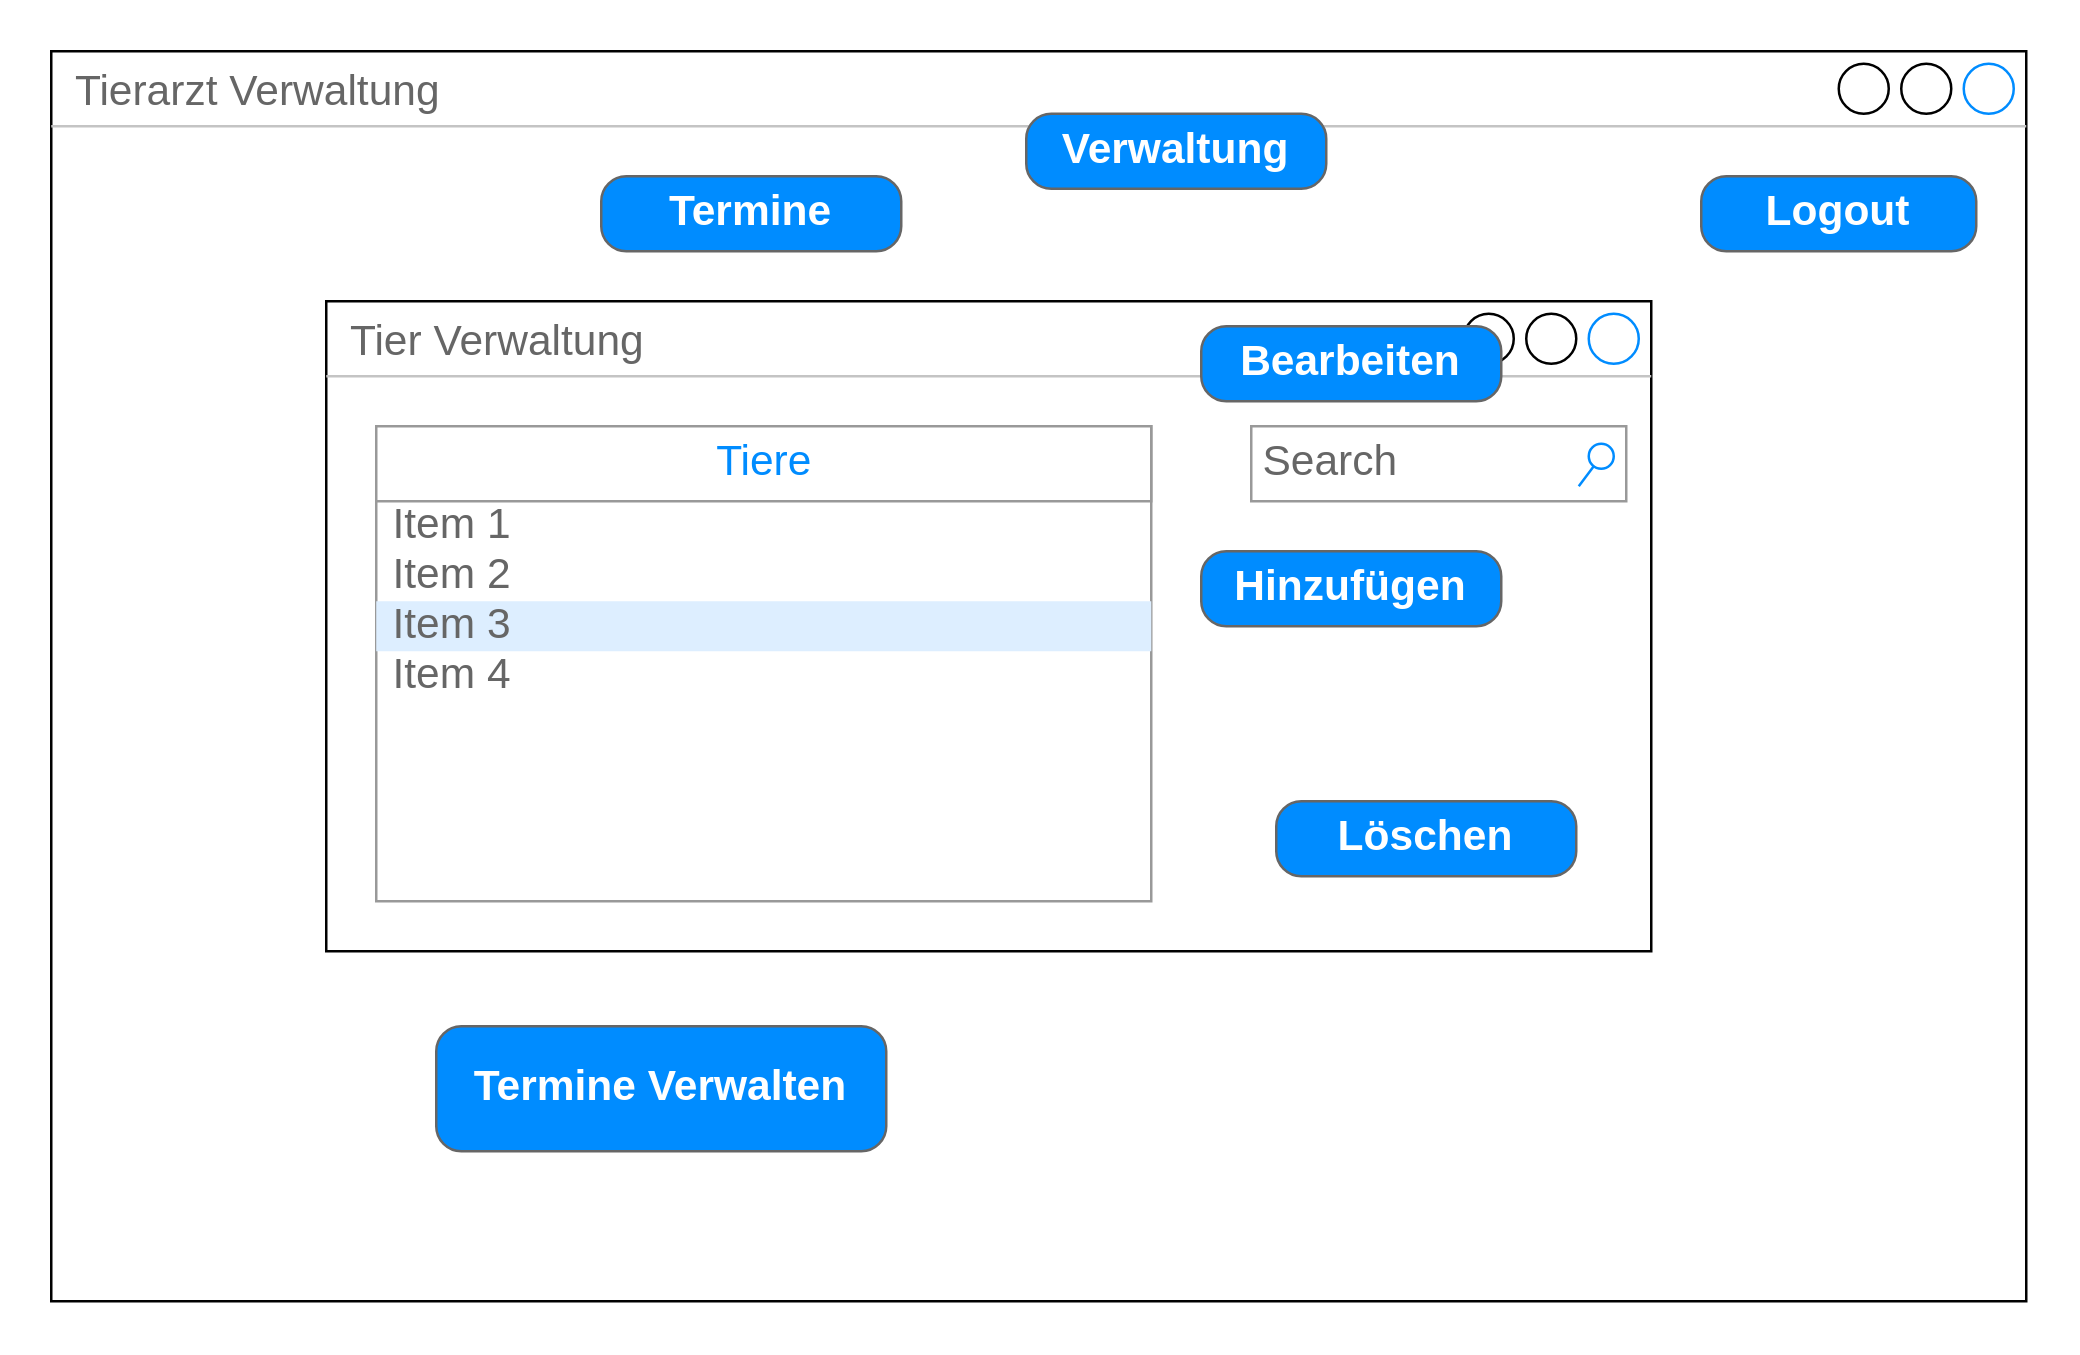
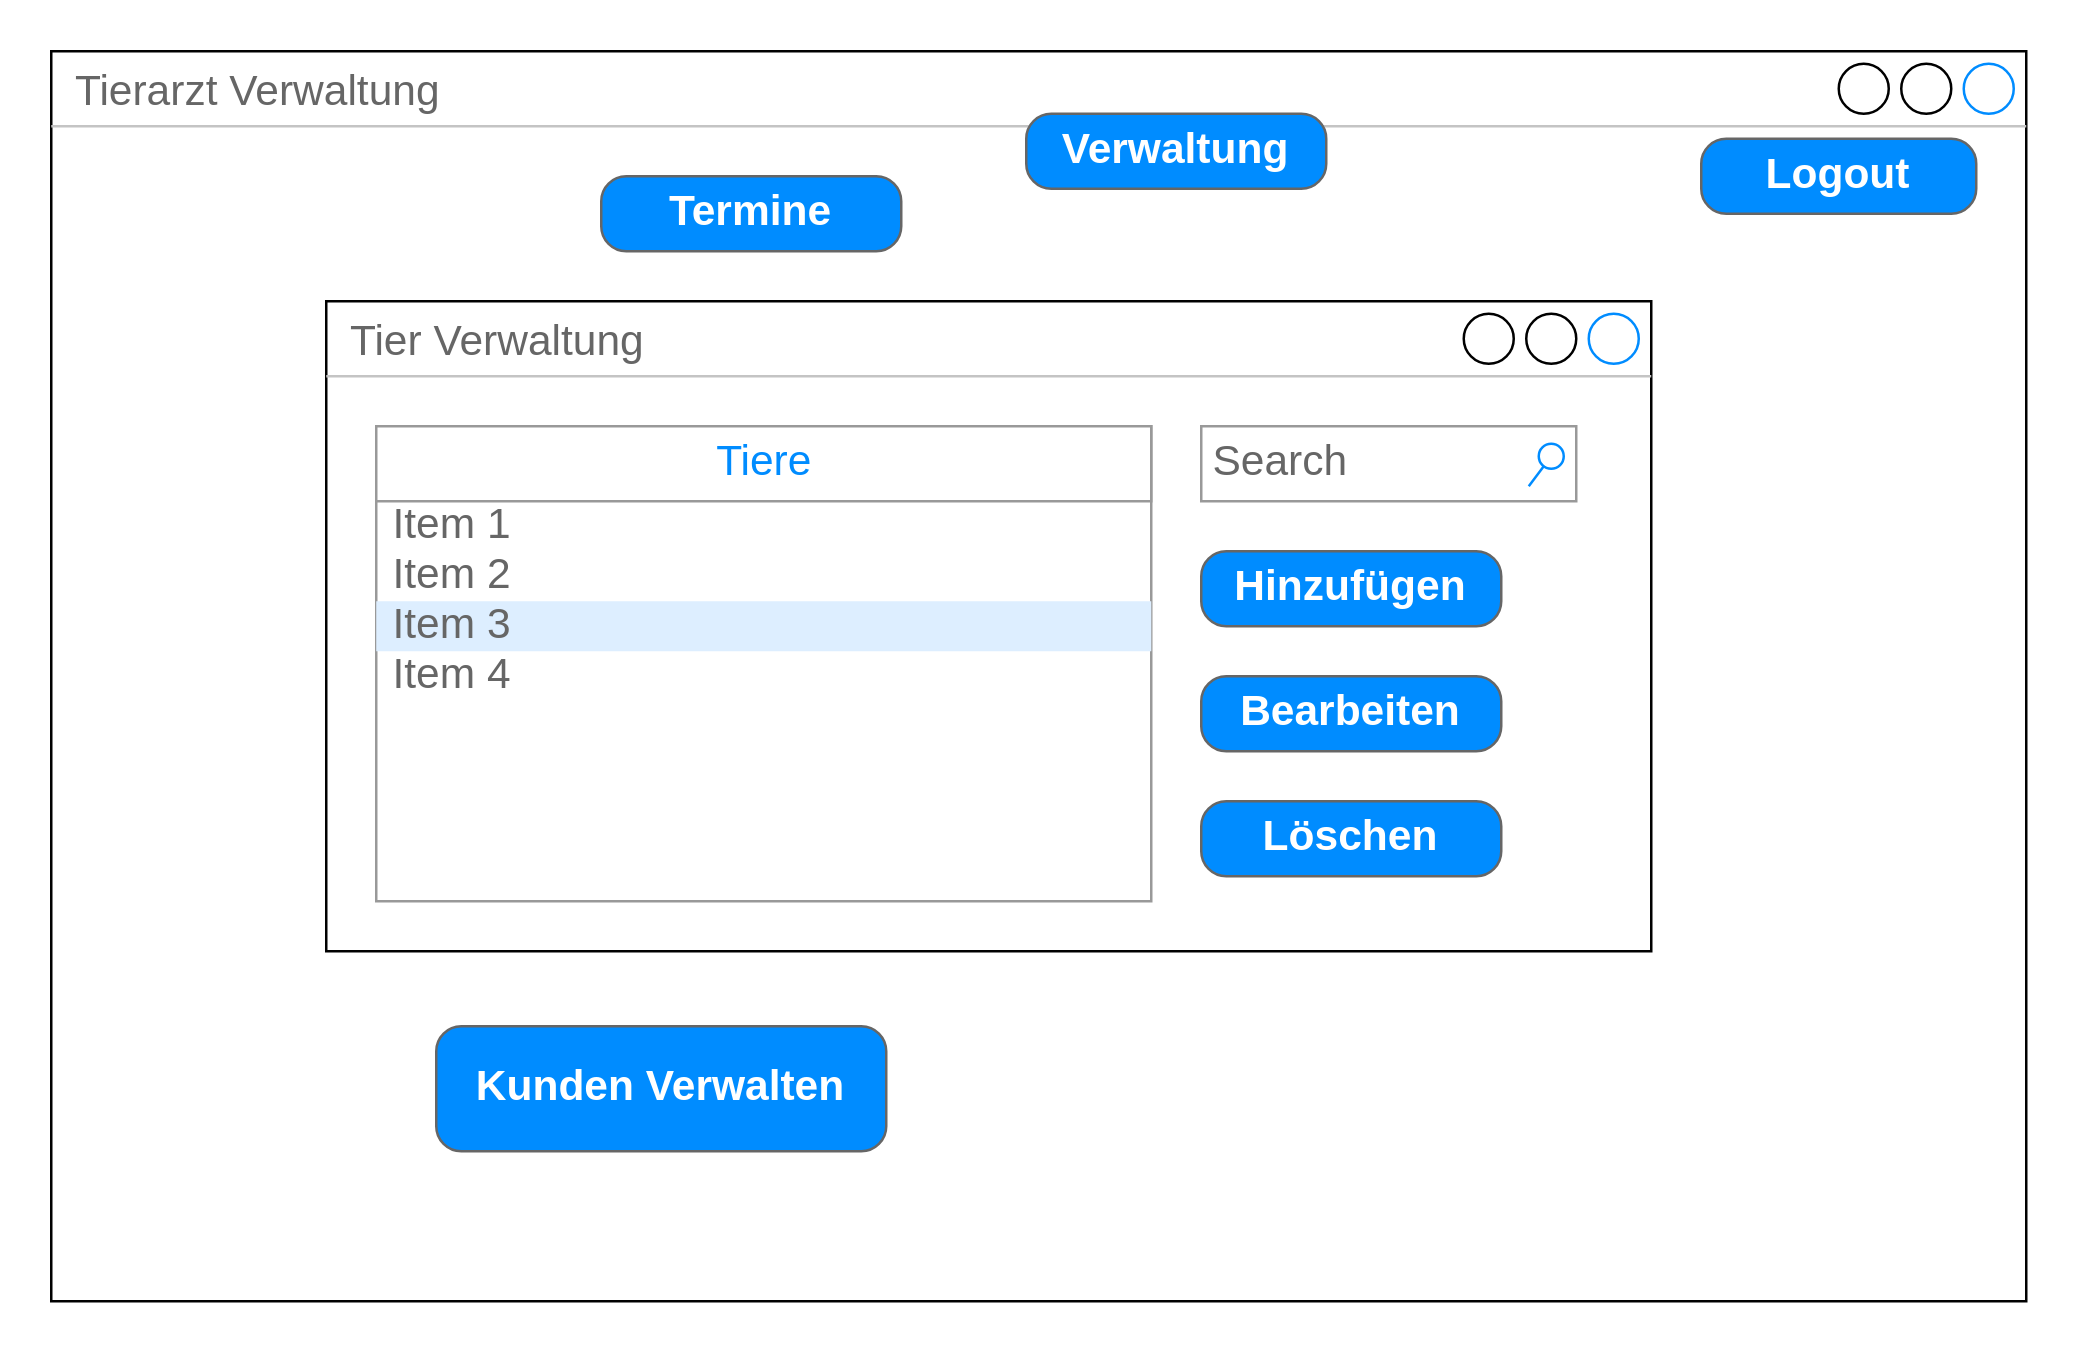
node "Logout": moved (1839, 214) -> (1839, 176)
node "Bearbeiten": moved (1351, 364) -> (1351, 714)
node "Search": moved (1439, 464) -> (1389, 464)
node "Löschen": moved (1426, 839) -> (1351, 839)
node "Termine Verwalten": label "Termine Verwalten" -> "Kunden Verwalten"
